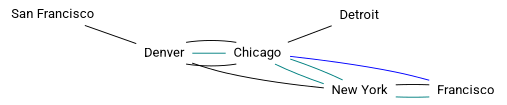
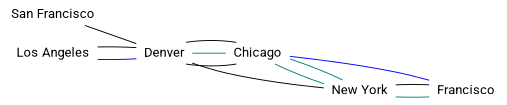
node "Detroit": removed
node "Los Angeles": added
